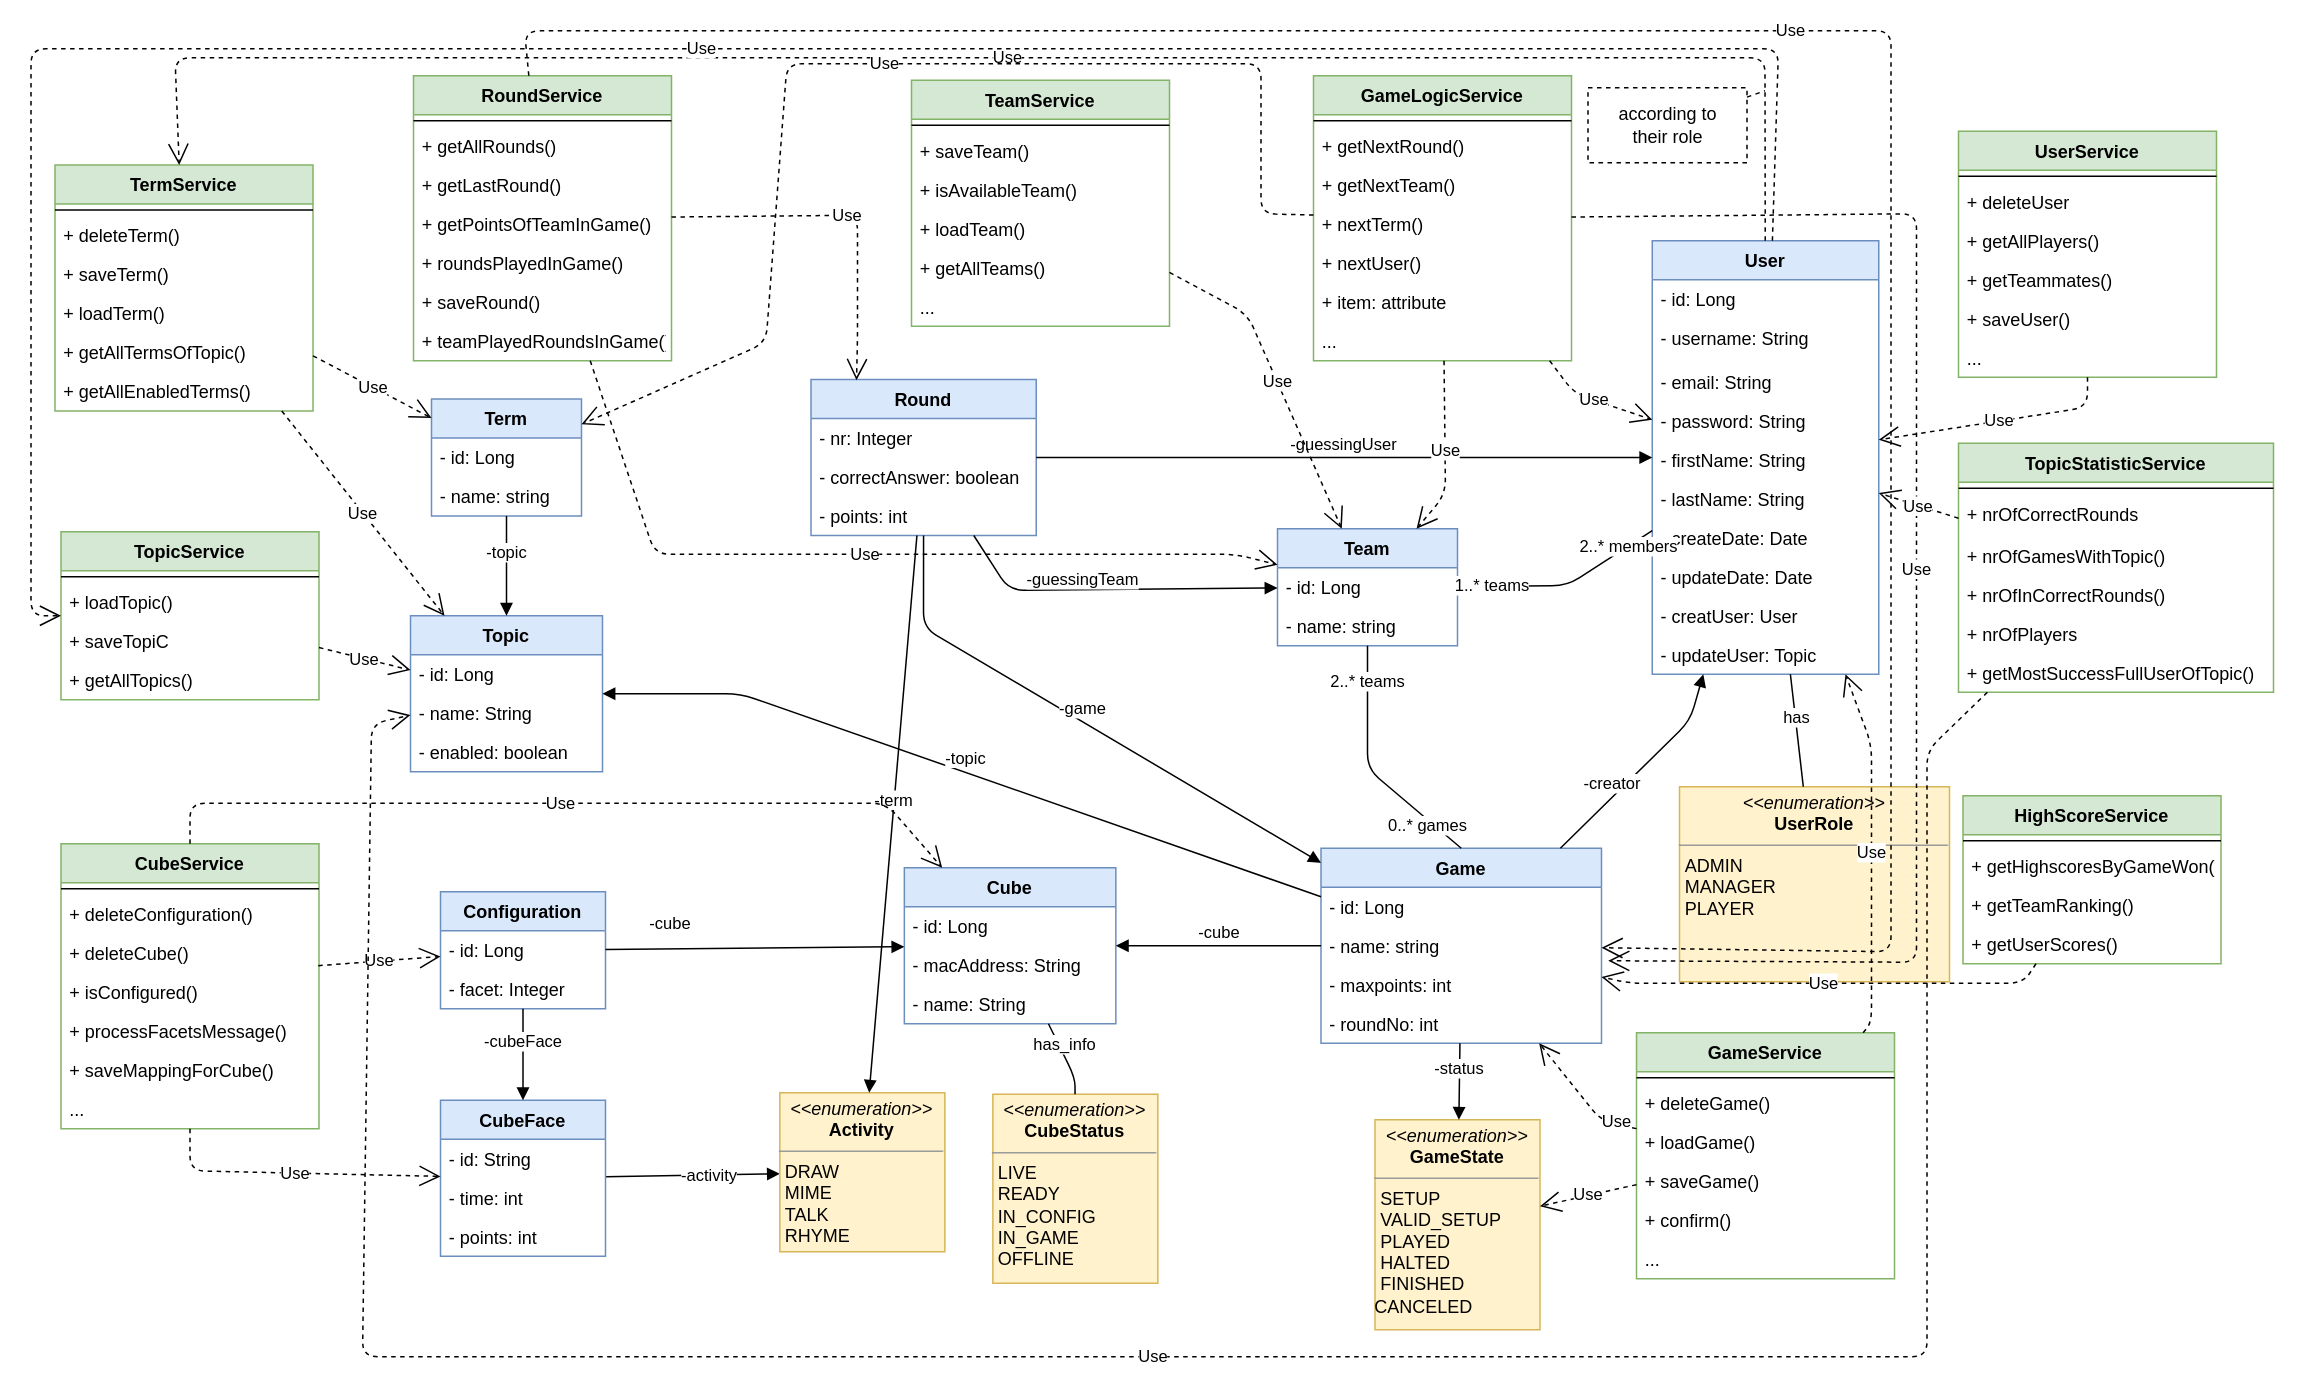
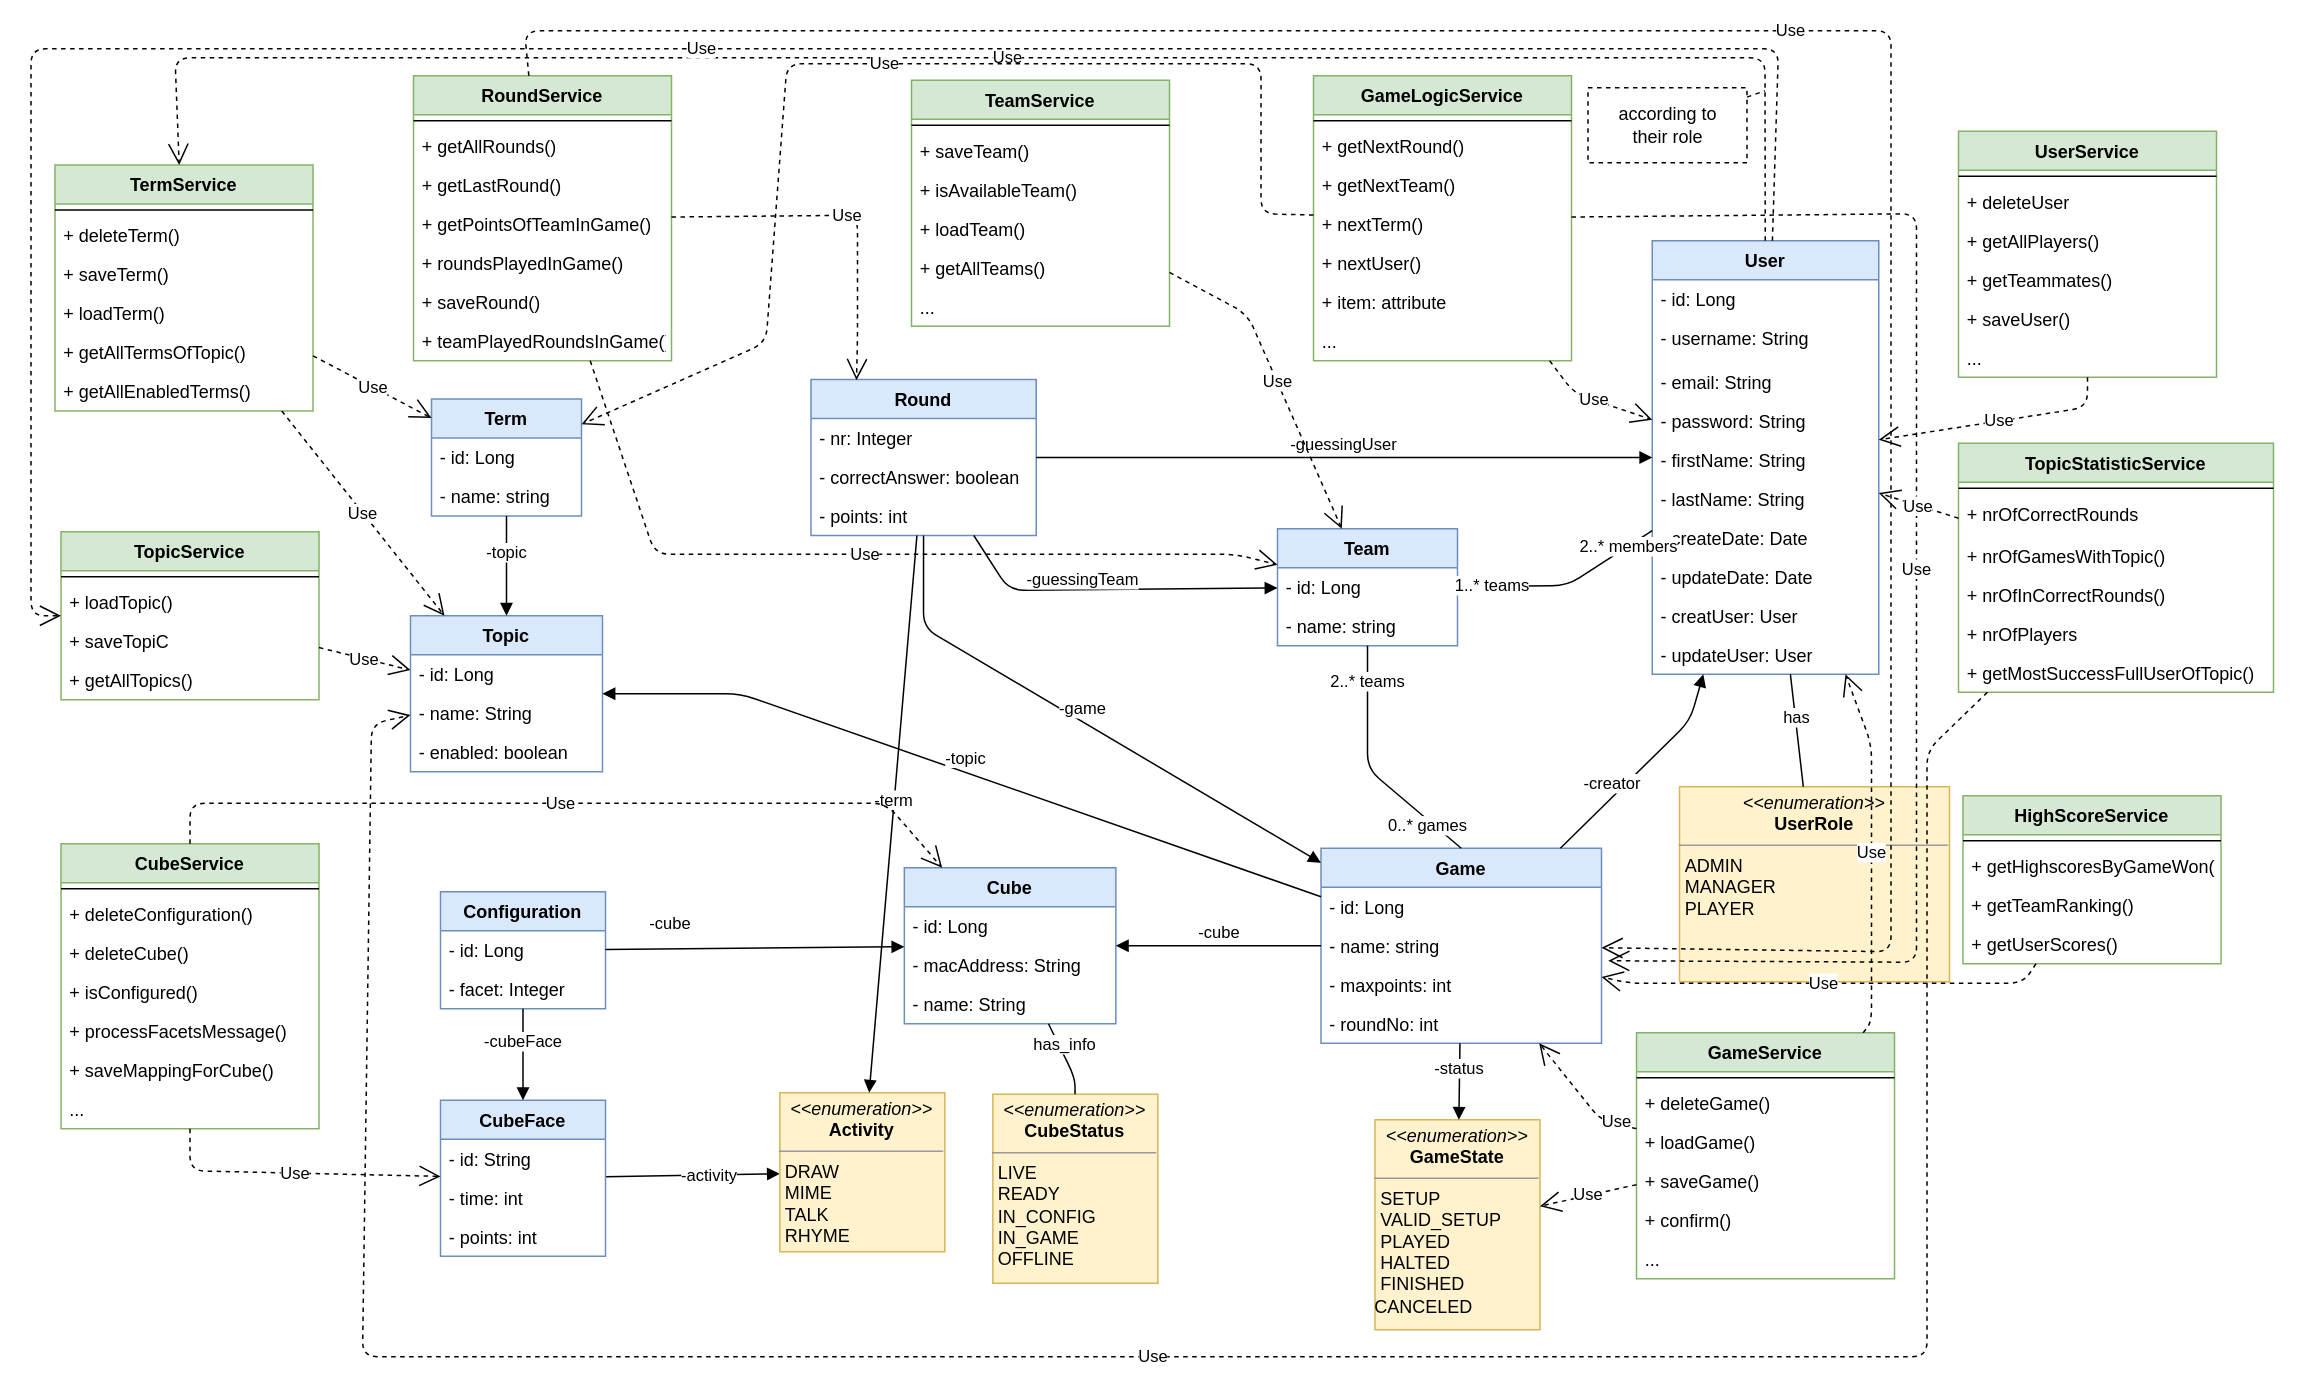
edge "GameLogicService" -> "Team": removed, label "Use"
node "- updateUser: Topic": label "- updateUser: Topic" -> "- updateUser: User"
edge "+ deleteCube()" -> "Configuration": removed, label "Use"
